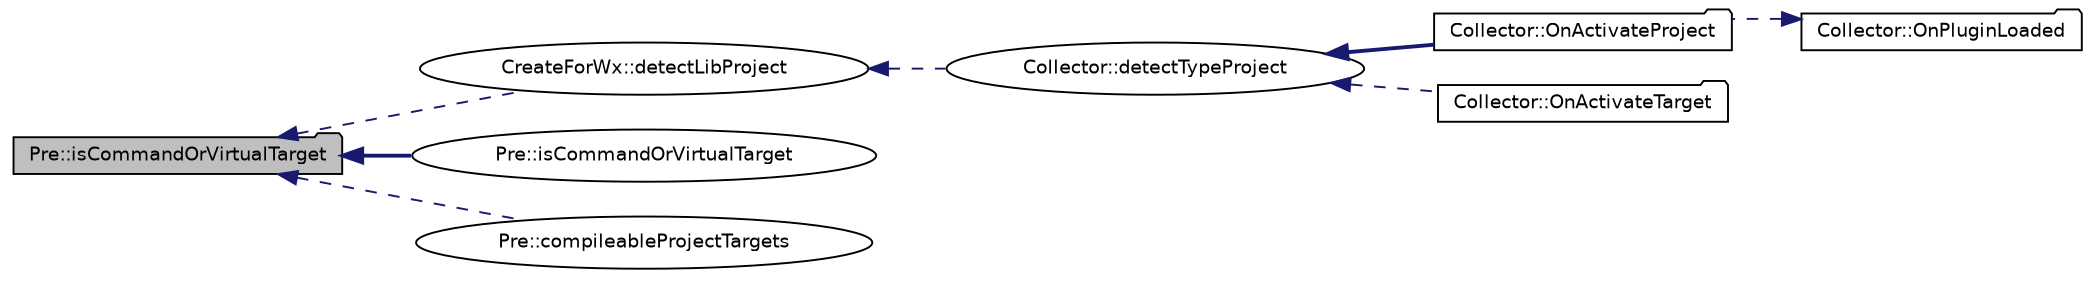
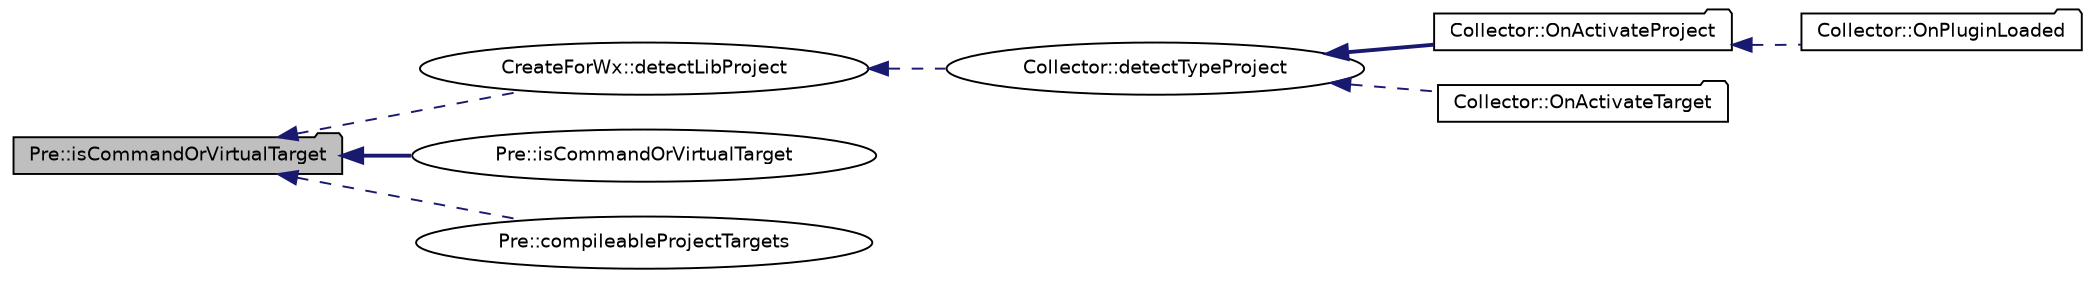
edge "Collector::OnActivateProject" -> "Collector::OnPluginLoaded": reversed
